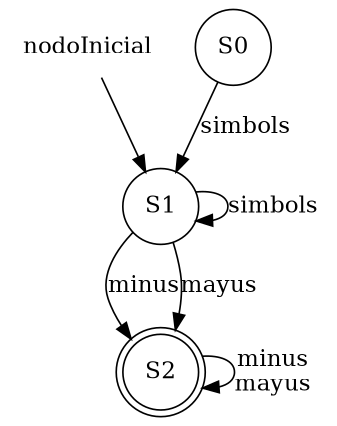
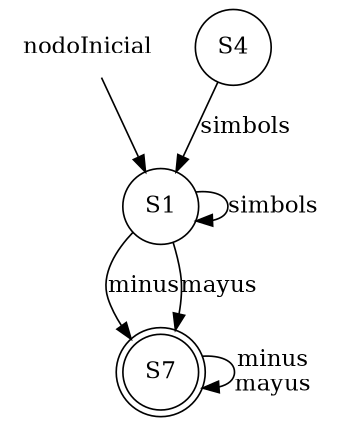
node "S0": label "S0" -> "S4"
node "S2": label "S2" -> "S7"
